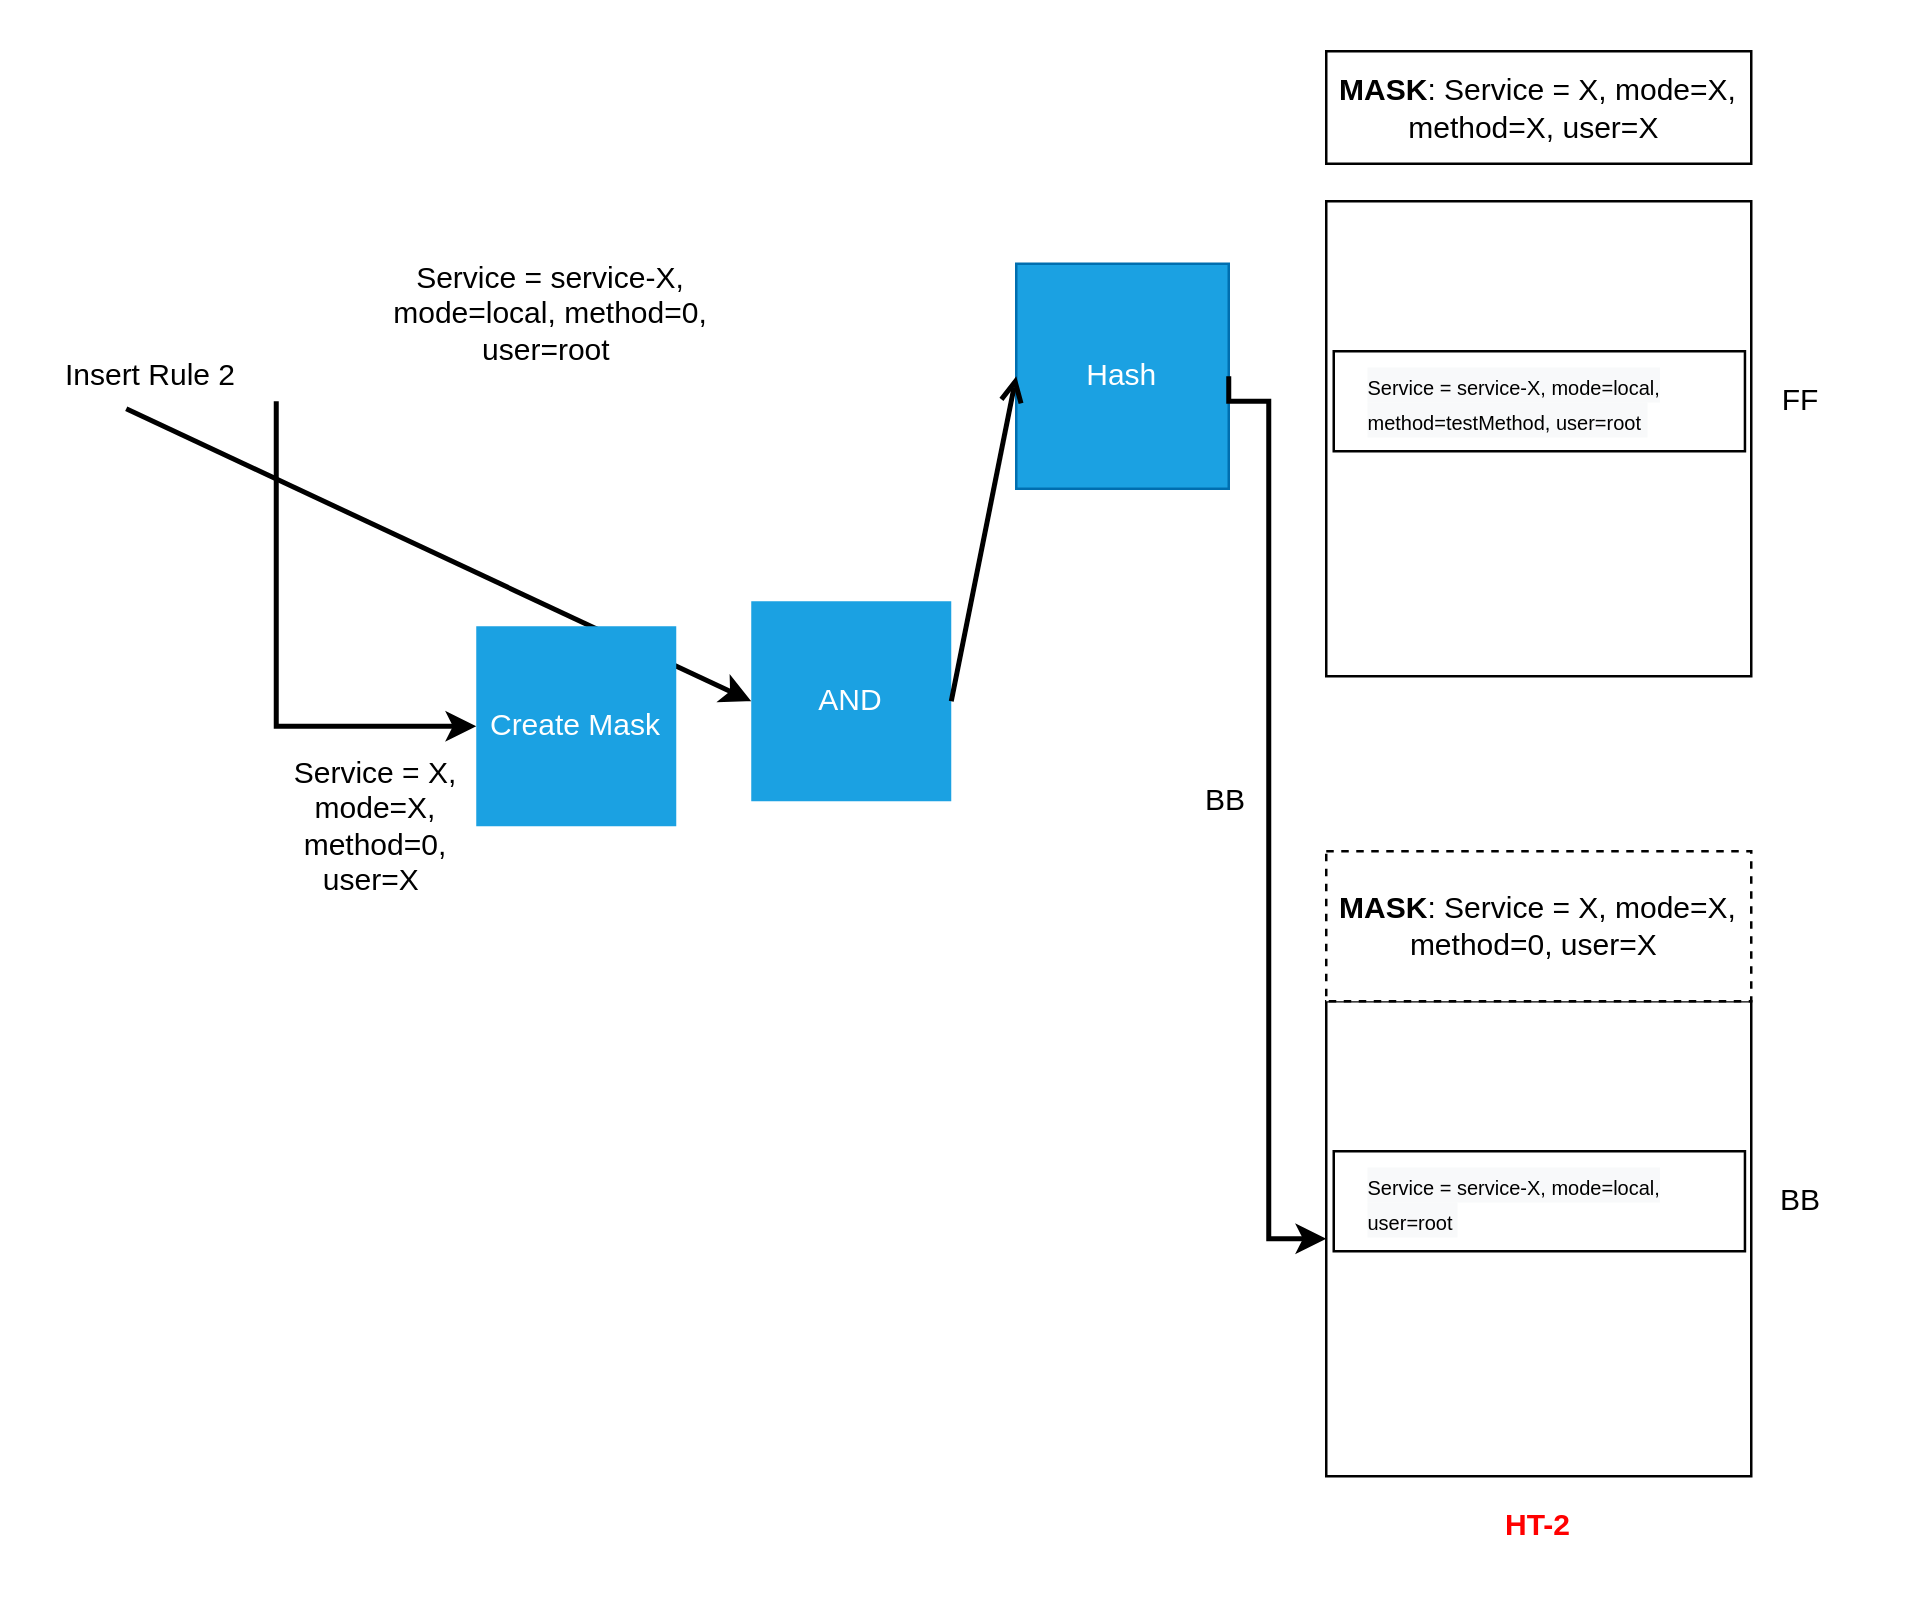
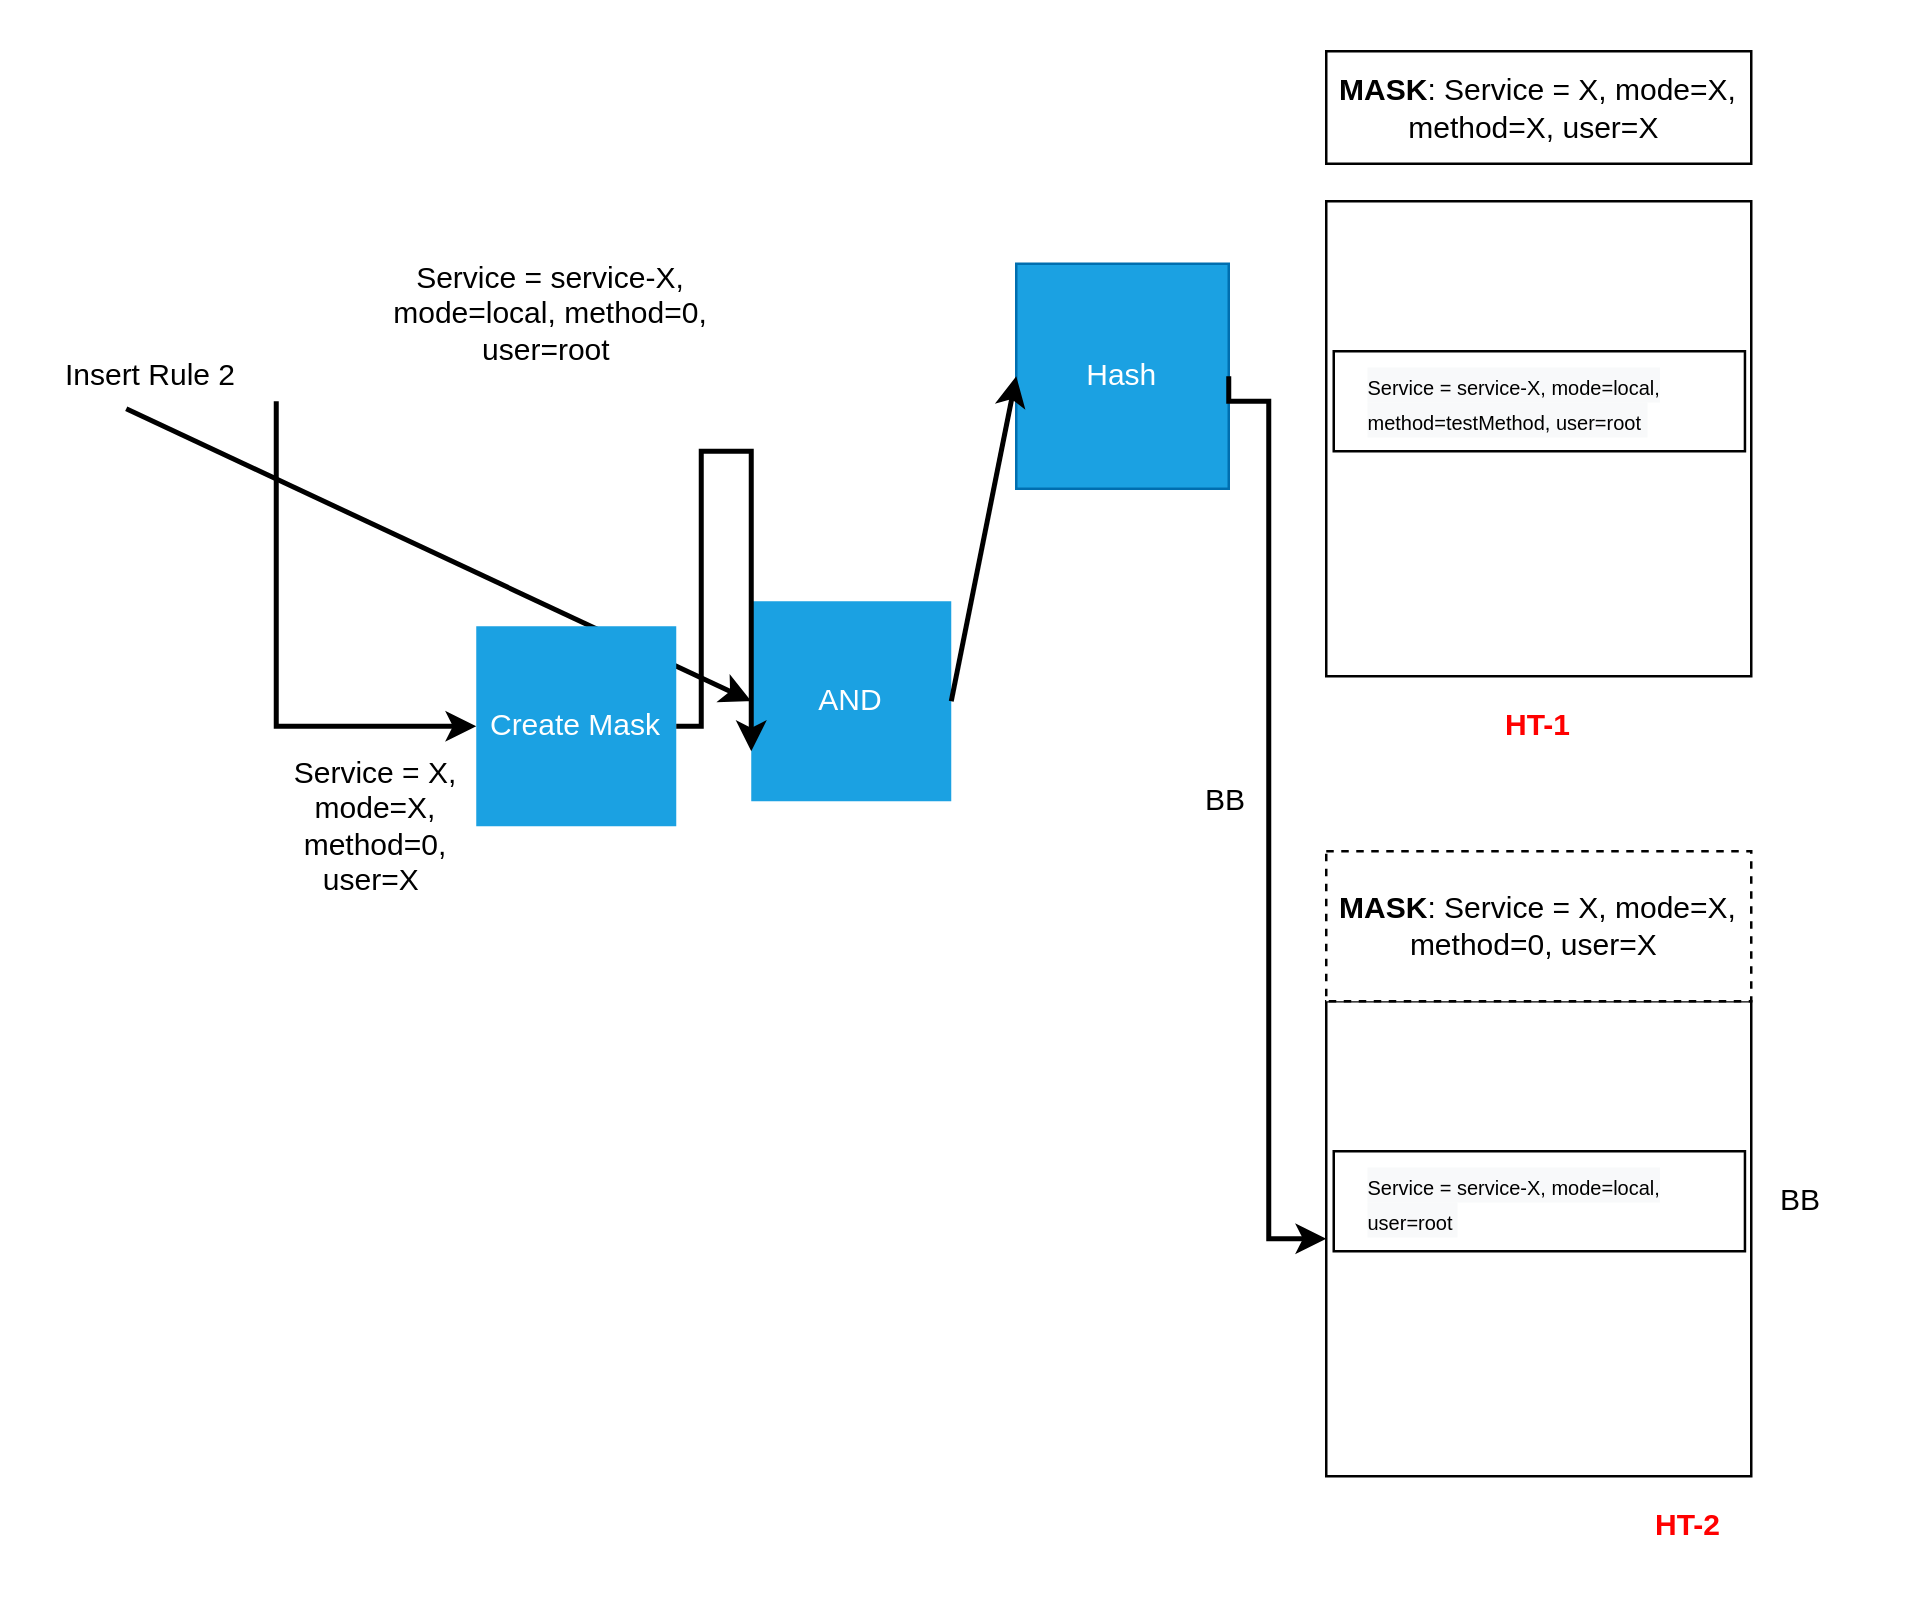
edge "AND" -> "Hash": arrowhead open -> classic
node "FF": removed
edge "Create Mask" -> "AND": added
node "HT-1": added
node "HT-2": moved (1539, 1526) -> (1689, 1526)
